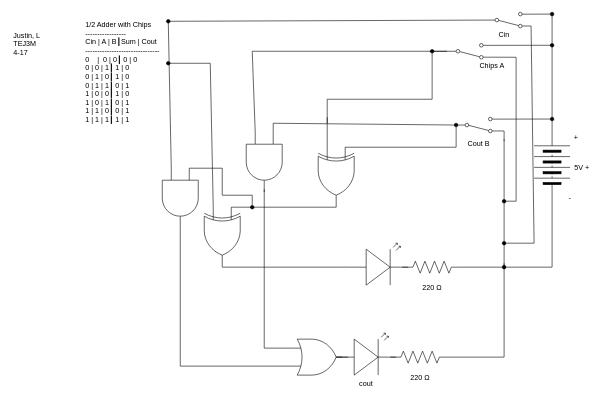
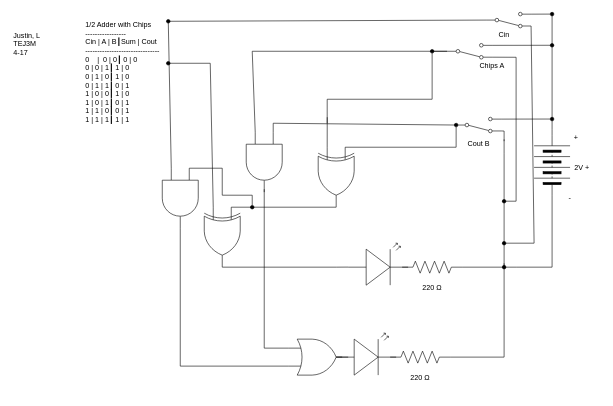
node "5V +": label "5V +" -> "2V +"
node "cout": removed
